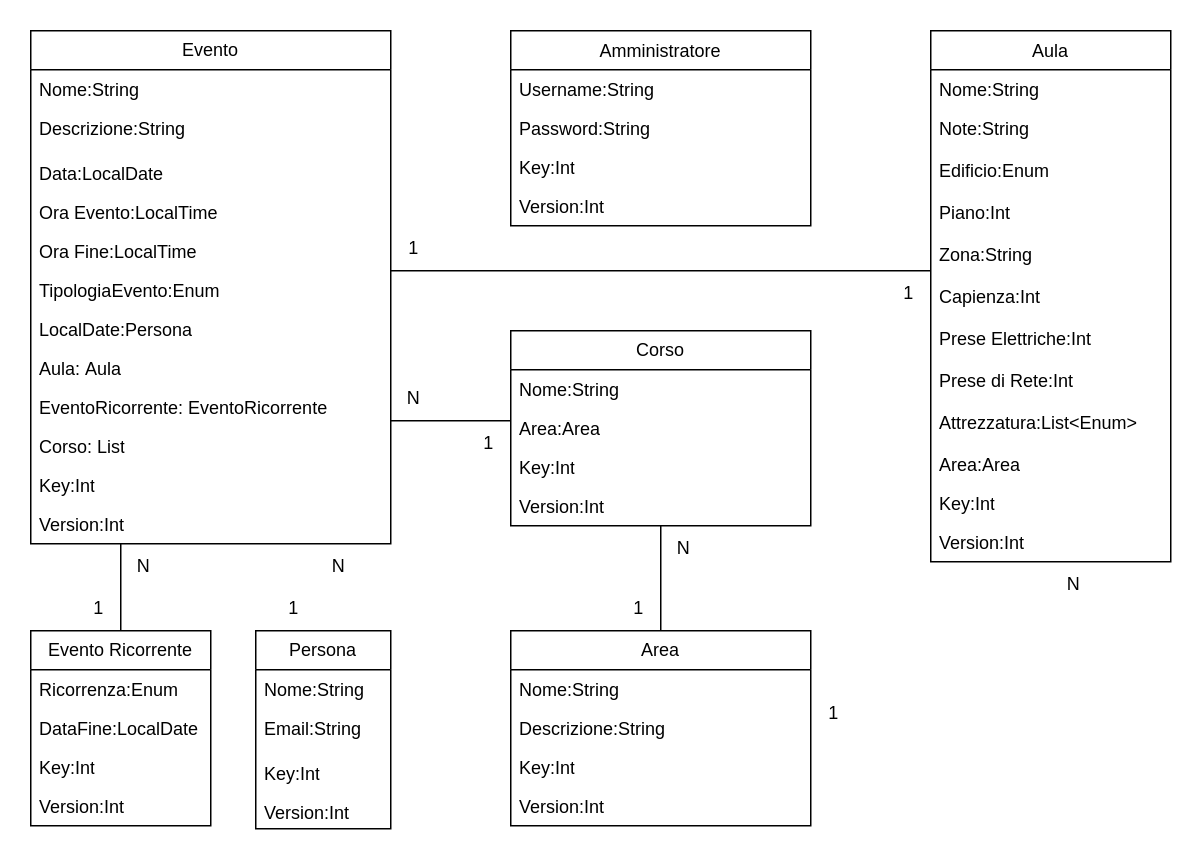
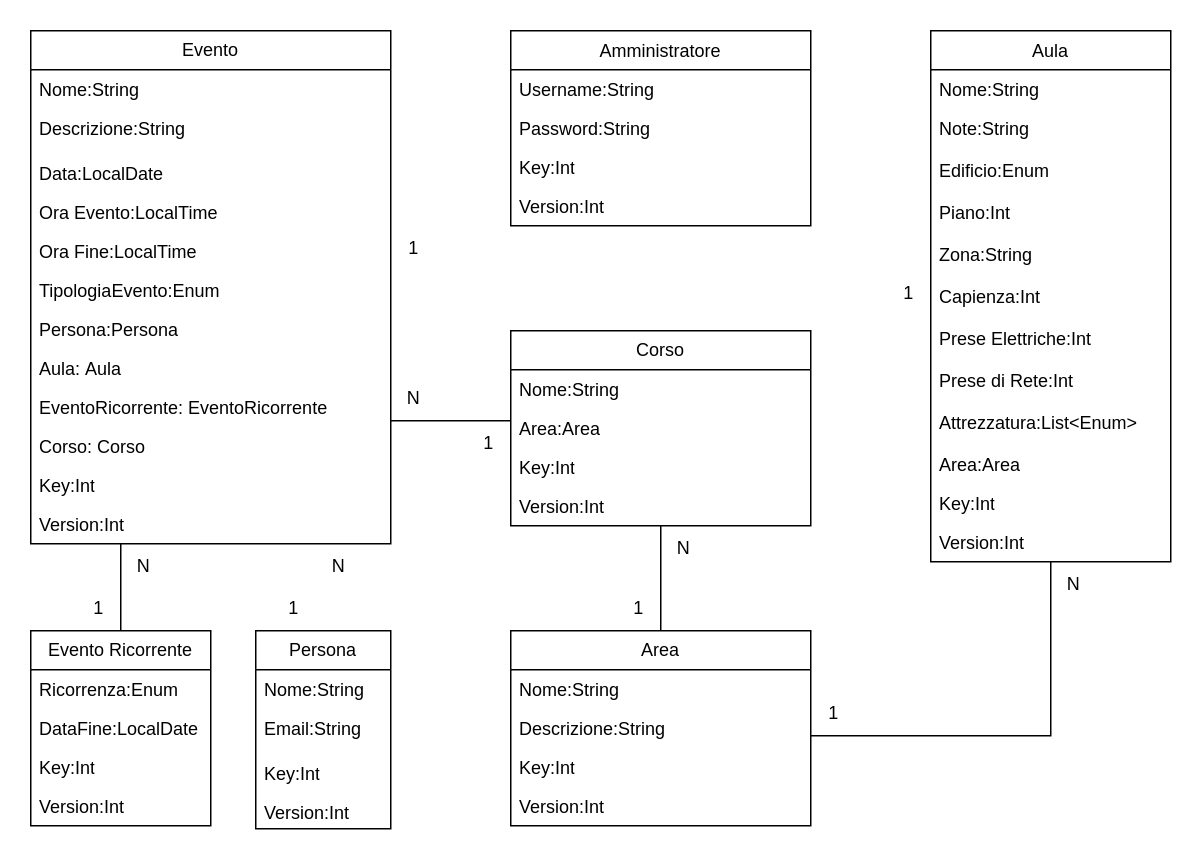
edge "Evento" -- "Aula": removed
node "LocalDate:Persona": label "LocalDate:Persona" -> "Persona:Persona"
node "Corso: List": label "Corso: List" -> "Corso: Corso"
edge "Aula" -- "Area": added
